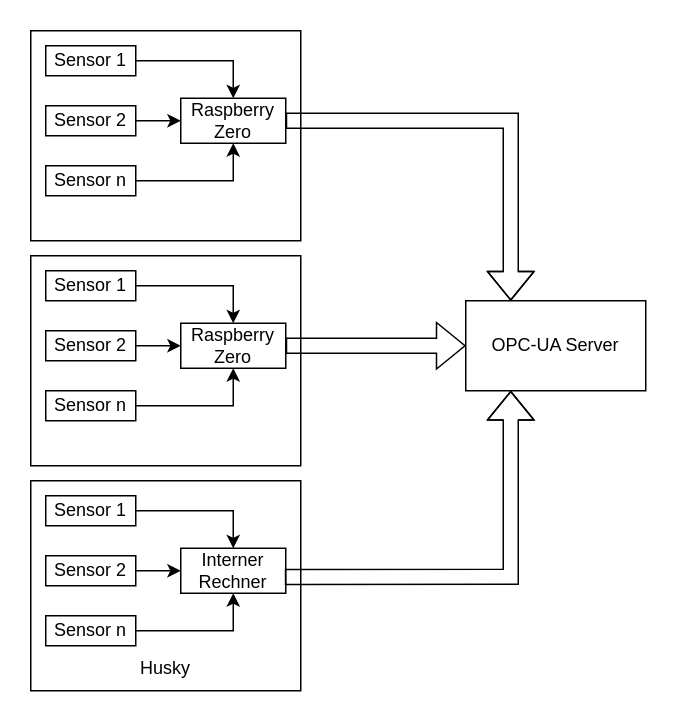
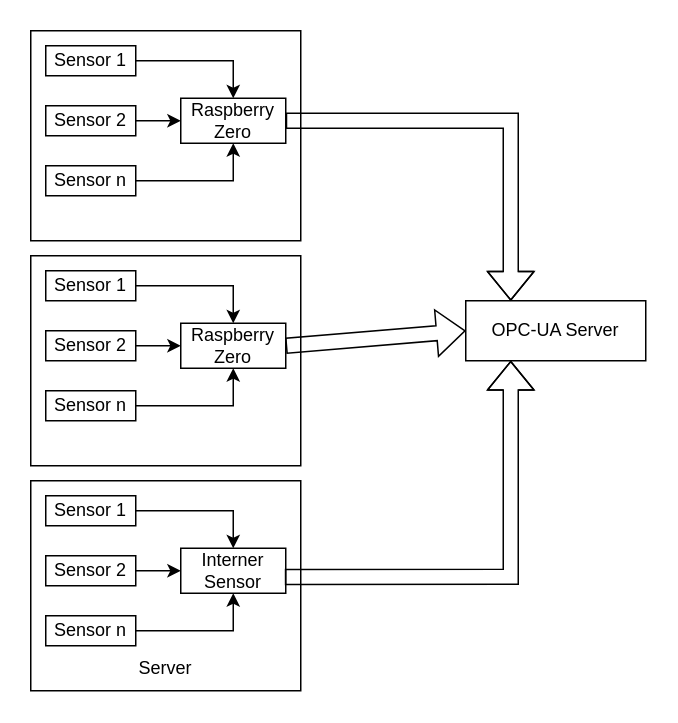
node "OPC-UA Server": size 180x90 -> 180x60
node "Interner Rechner": label "Interner Rechner" -> "Interner Sensor"
node "Husky": label "Husky" -> "Server"
